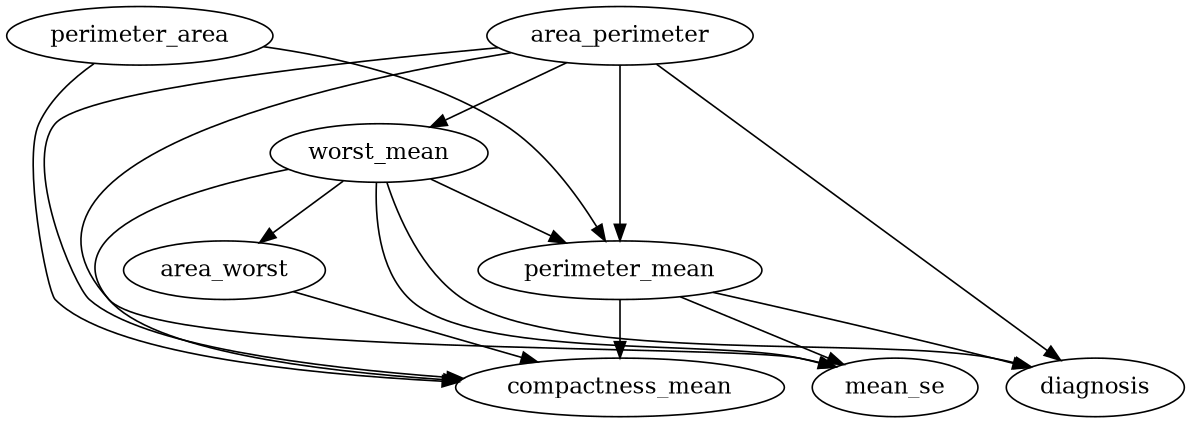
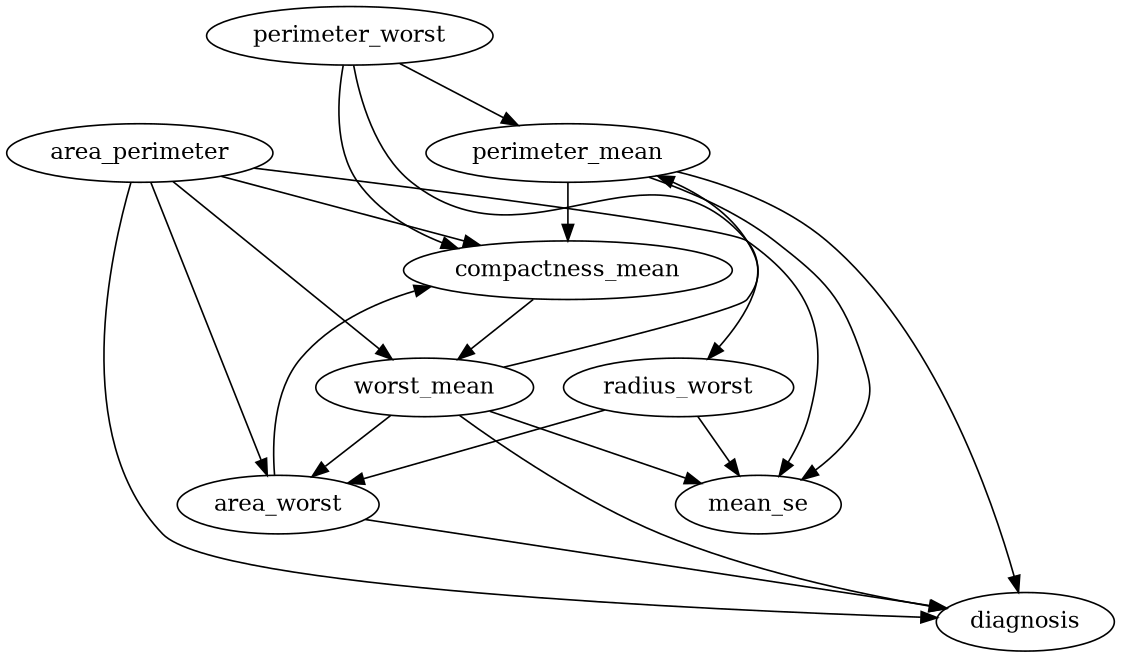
node "perimeter_area": label "perimeter_area" -> "perimeter_worst"
edge "area_perimeter" -> "perimeter_mean": now "area_perimeter" -> "area_worst"
edge "worst_mean" -> "compactness_mean": reversed
node "radius_worst": added
edge "area_worst" -> "diagnosis": added
